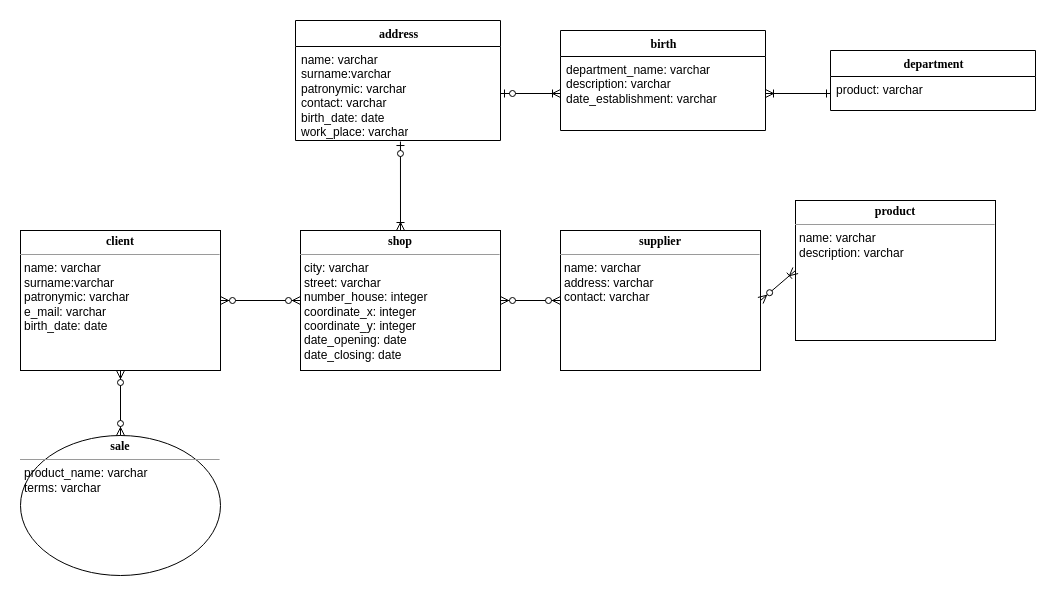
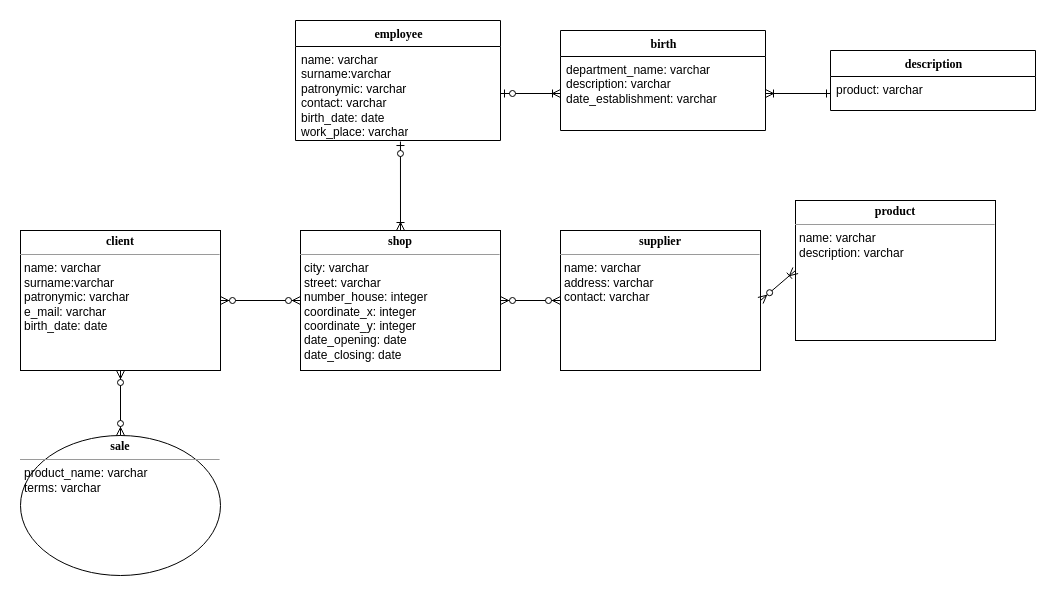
node "address": label "address" -> "employee"
node "department": label "department" -> "description"
